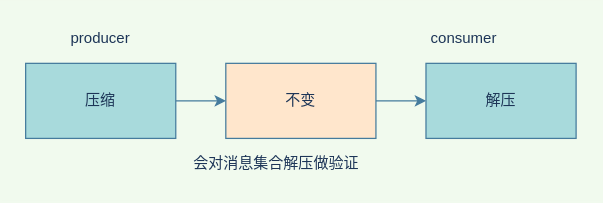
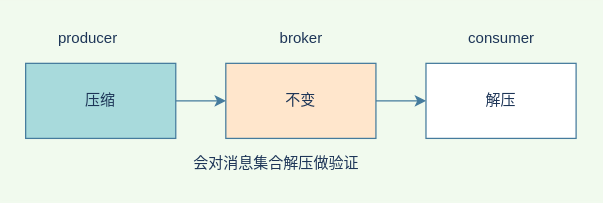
node "producer": moved (101, 38) -> (88, 38)
node "broker": added
node "consumer": moved (463, 38) -> (501, 38)
node "解压": fillcolor #a8dadc -> #ffffff
